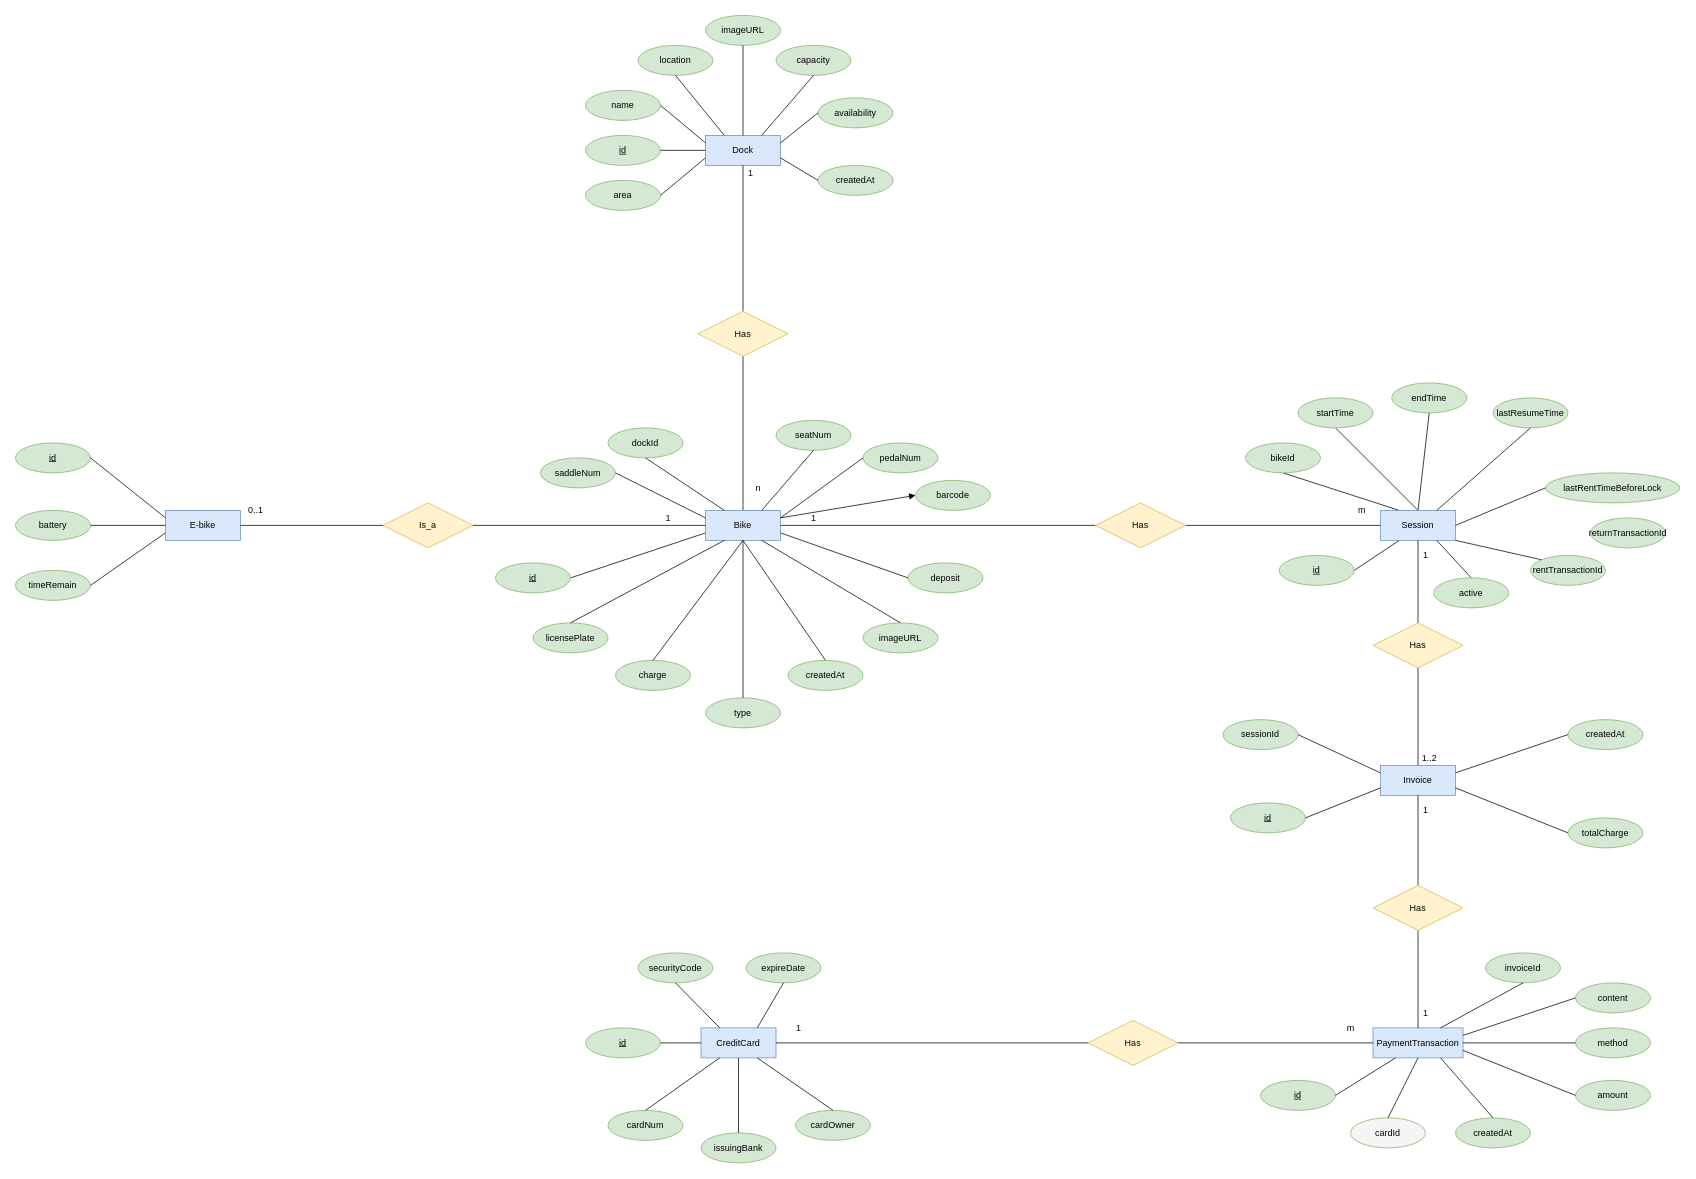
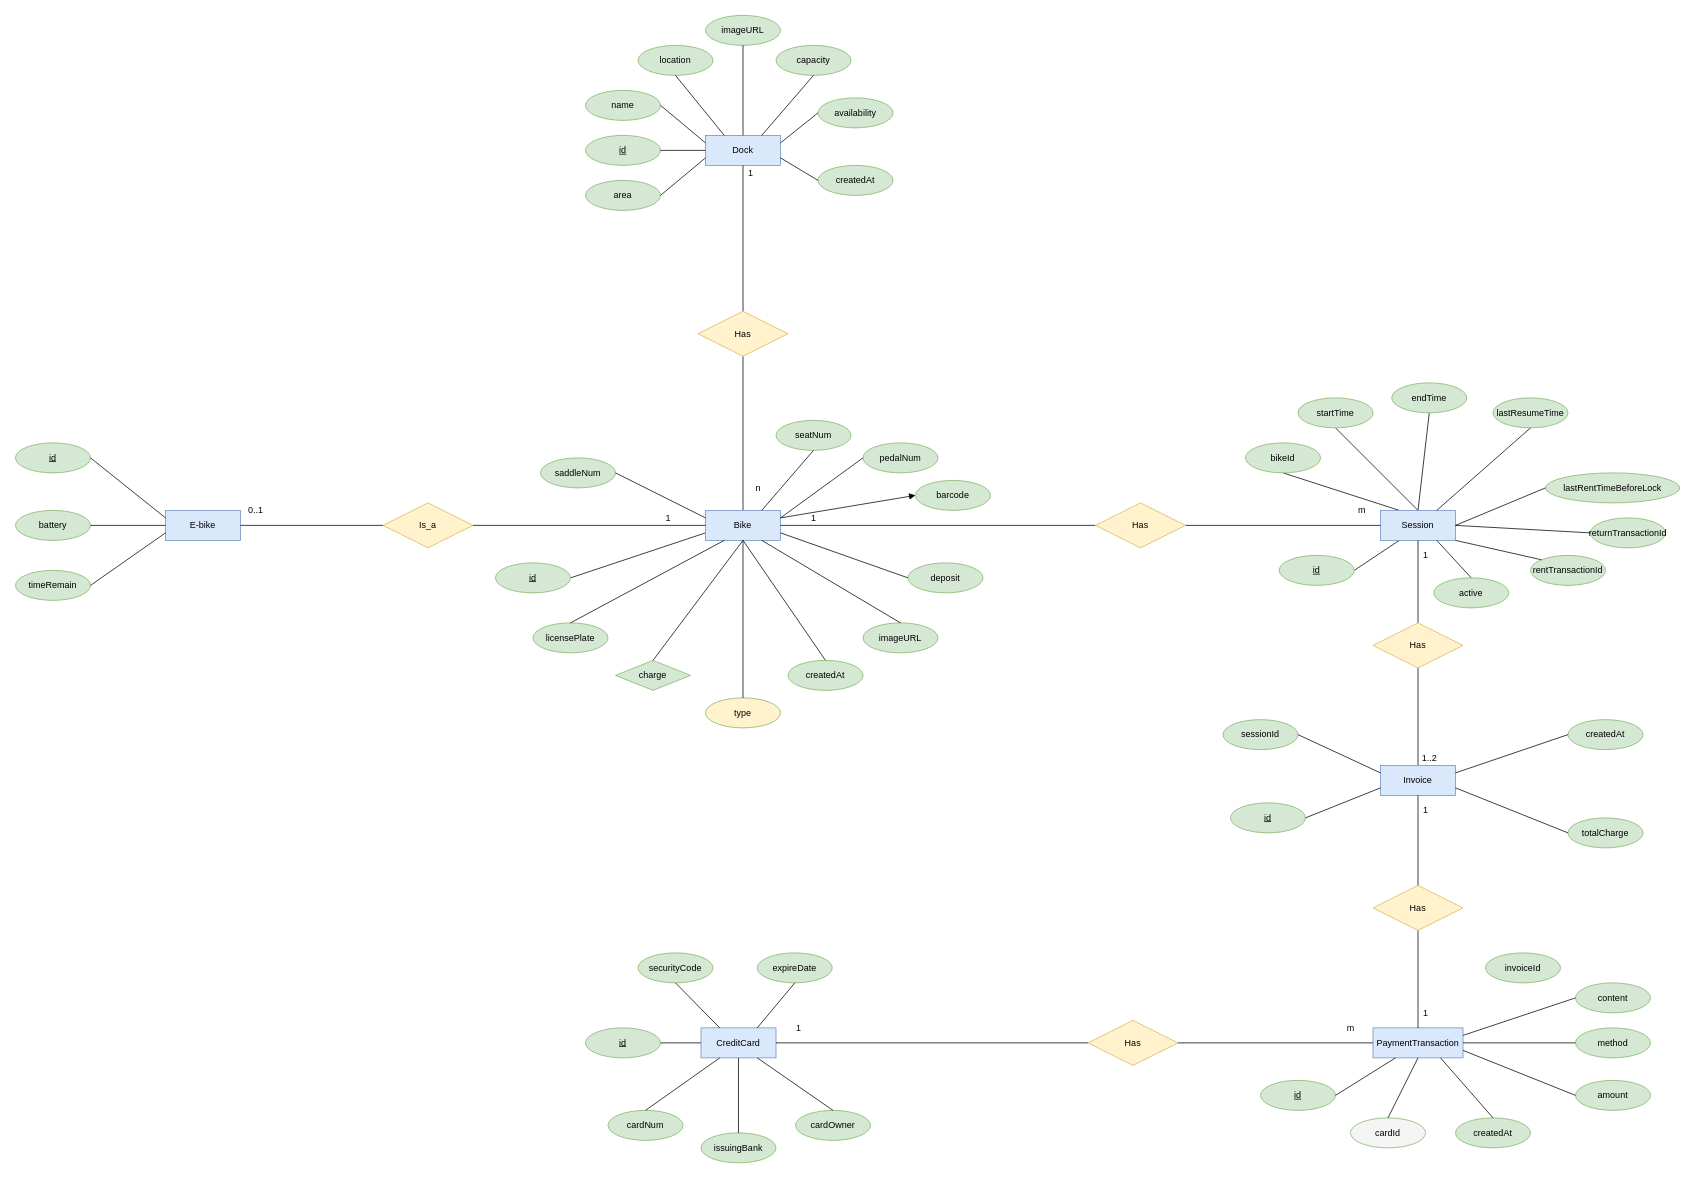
node "dockId": removed
edge "dockId" -- "Bike": removed
edge "Session" -- "returnTransactionId": added
node "charge": shape ellipse -> diamond
node "type": fillcolor #d5e8d4 -> #fff2cc
node "expireDate": moved (783, 968) -> (795, 968)
edge "invoiceId" -- "PaymentTransaction": removed
